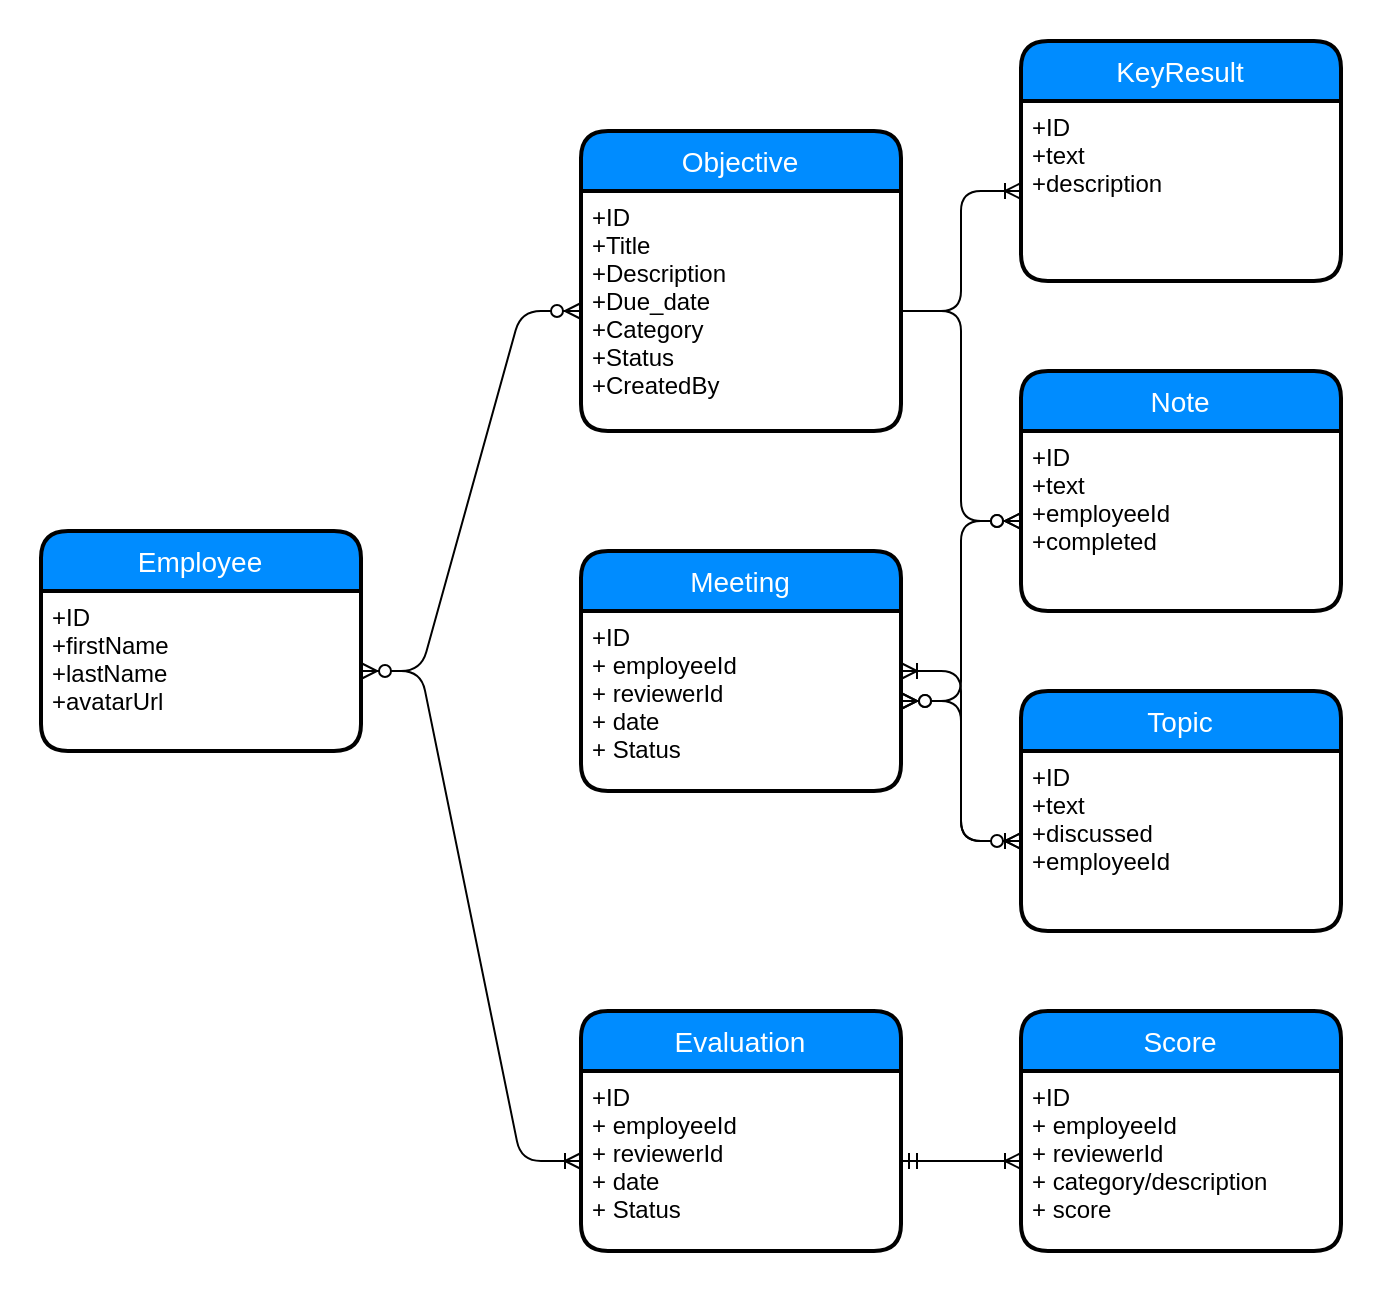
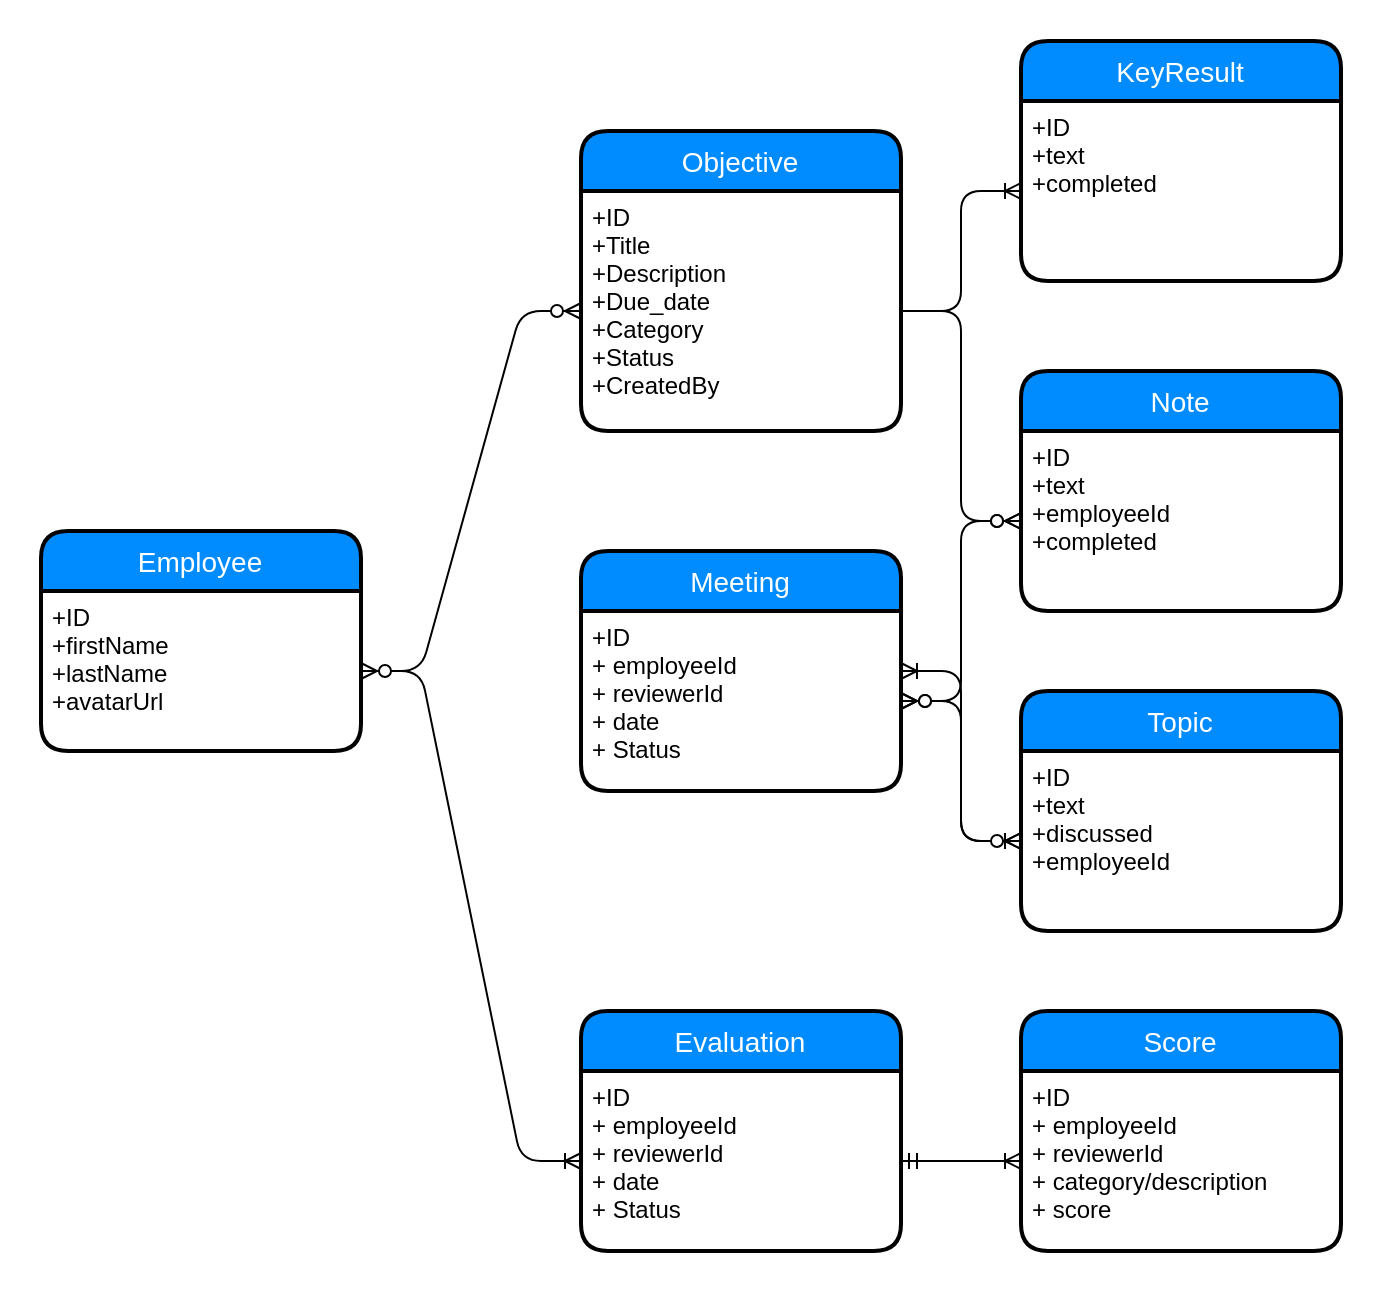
node "+ID +text +description": label "+ID +text +description" -> "+ID +text +completed"
